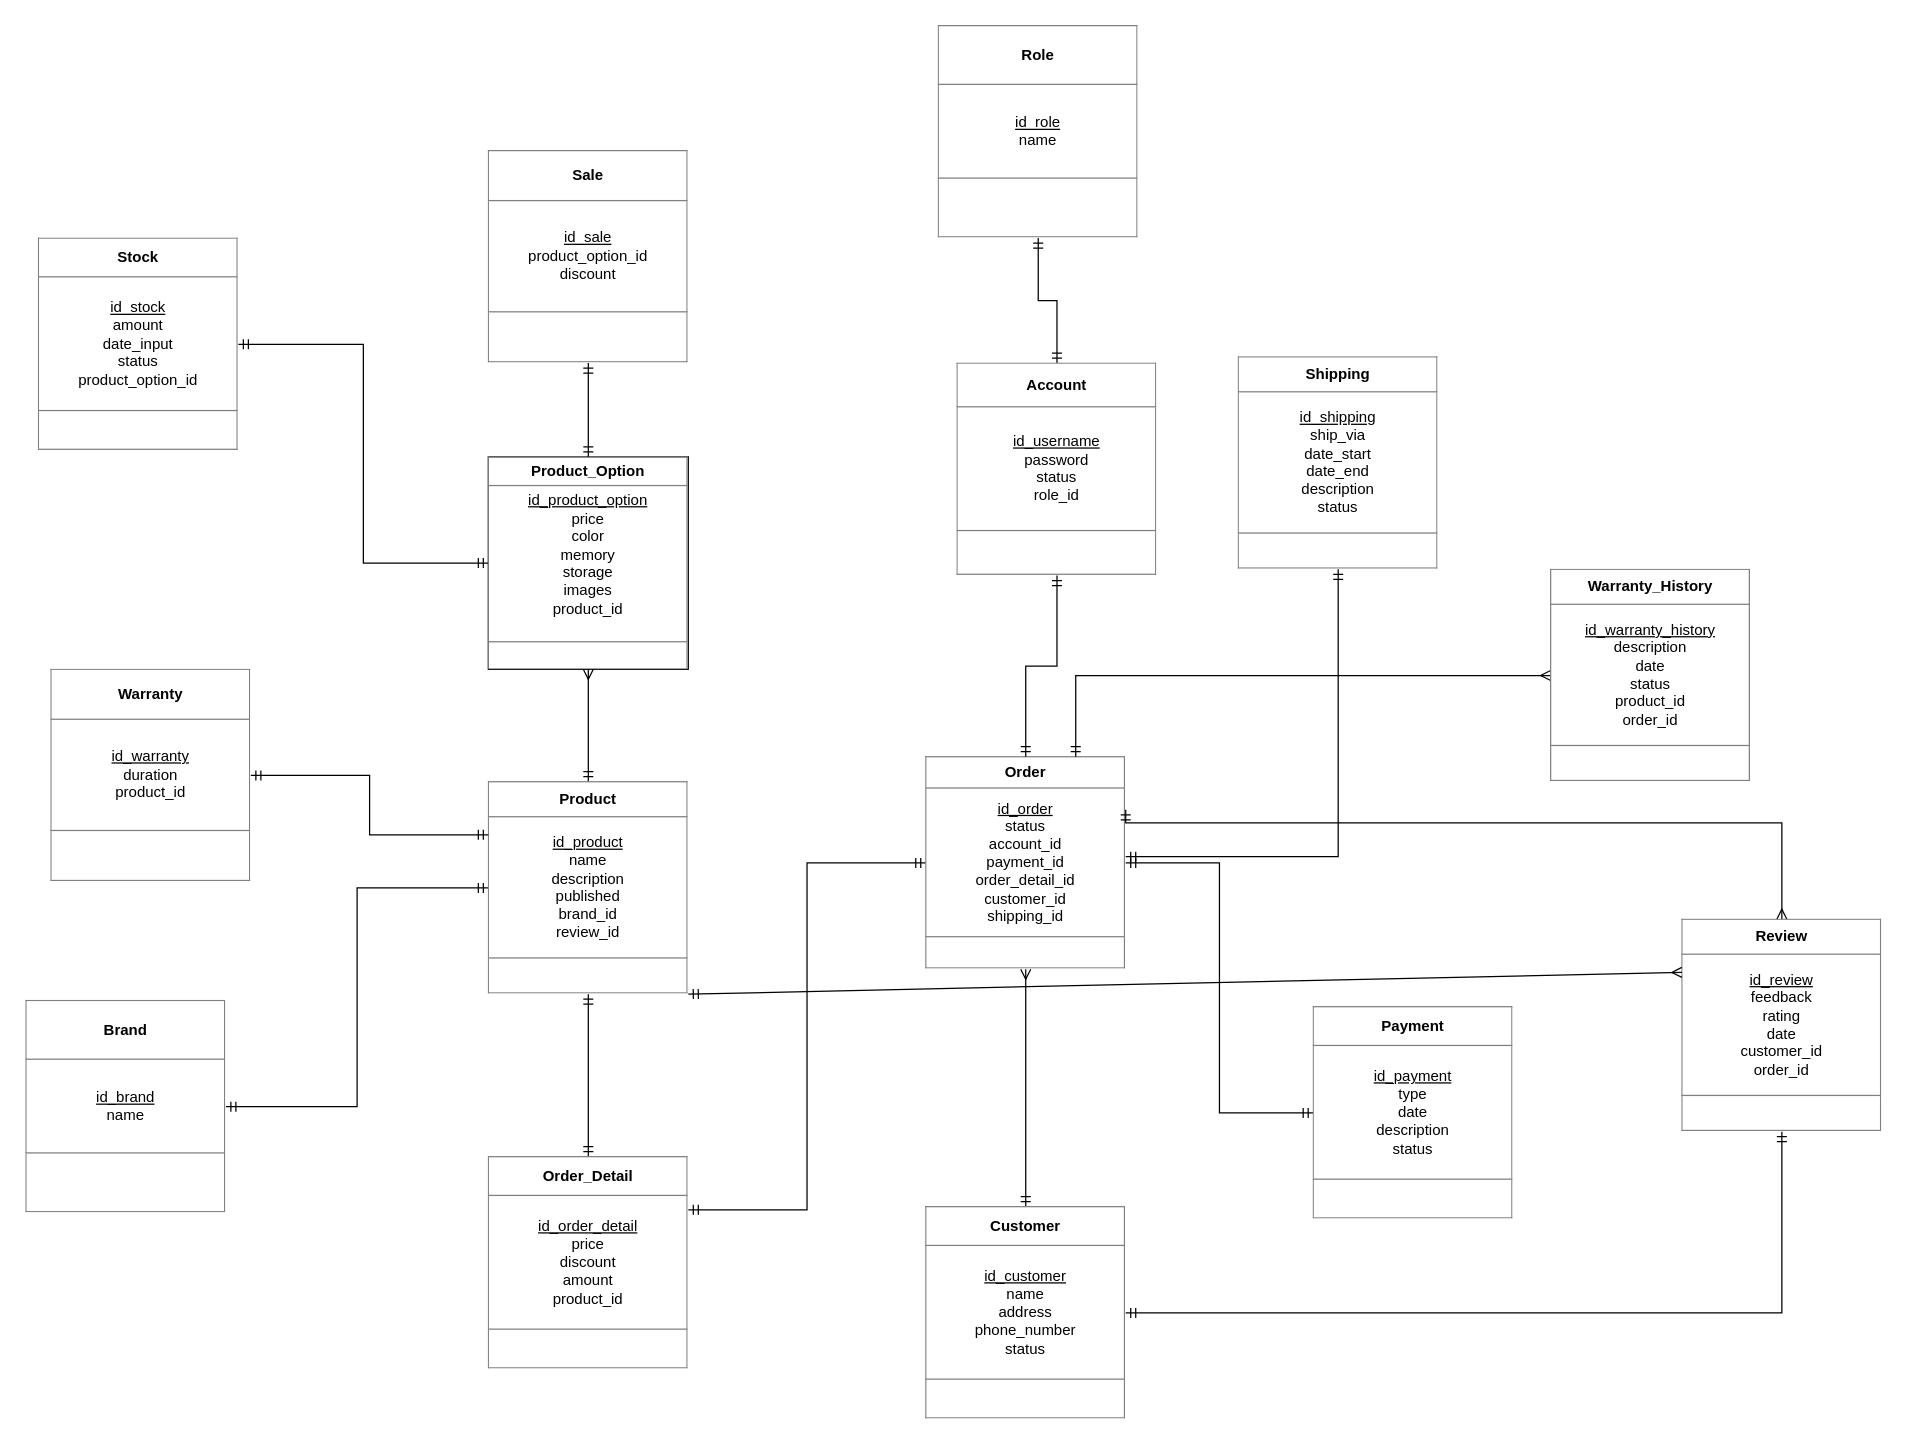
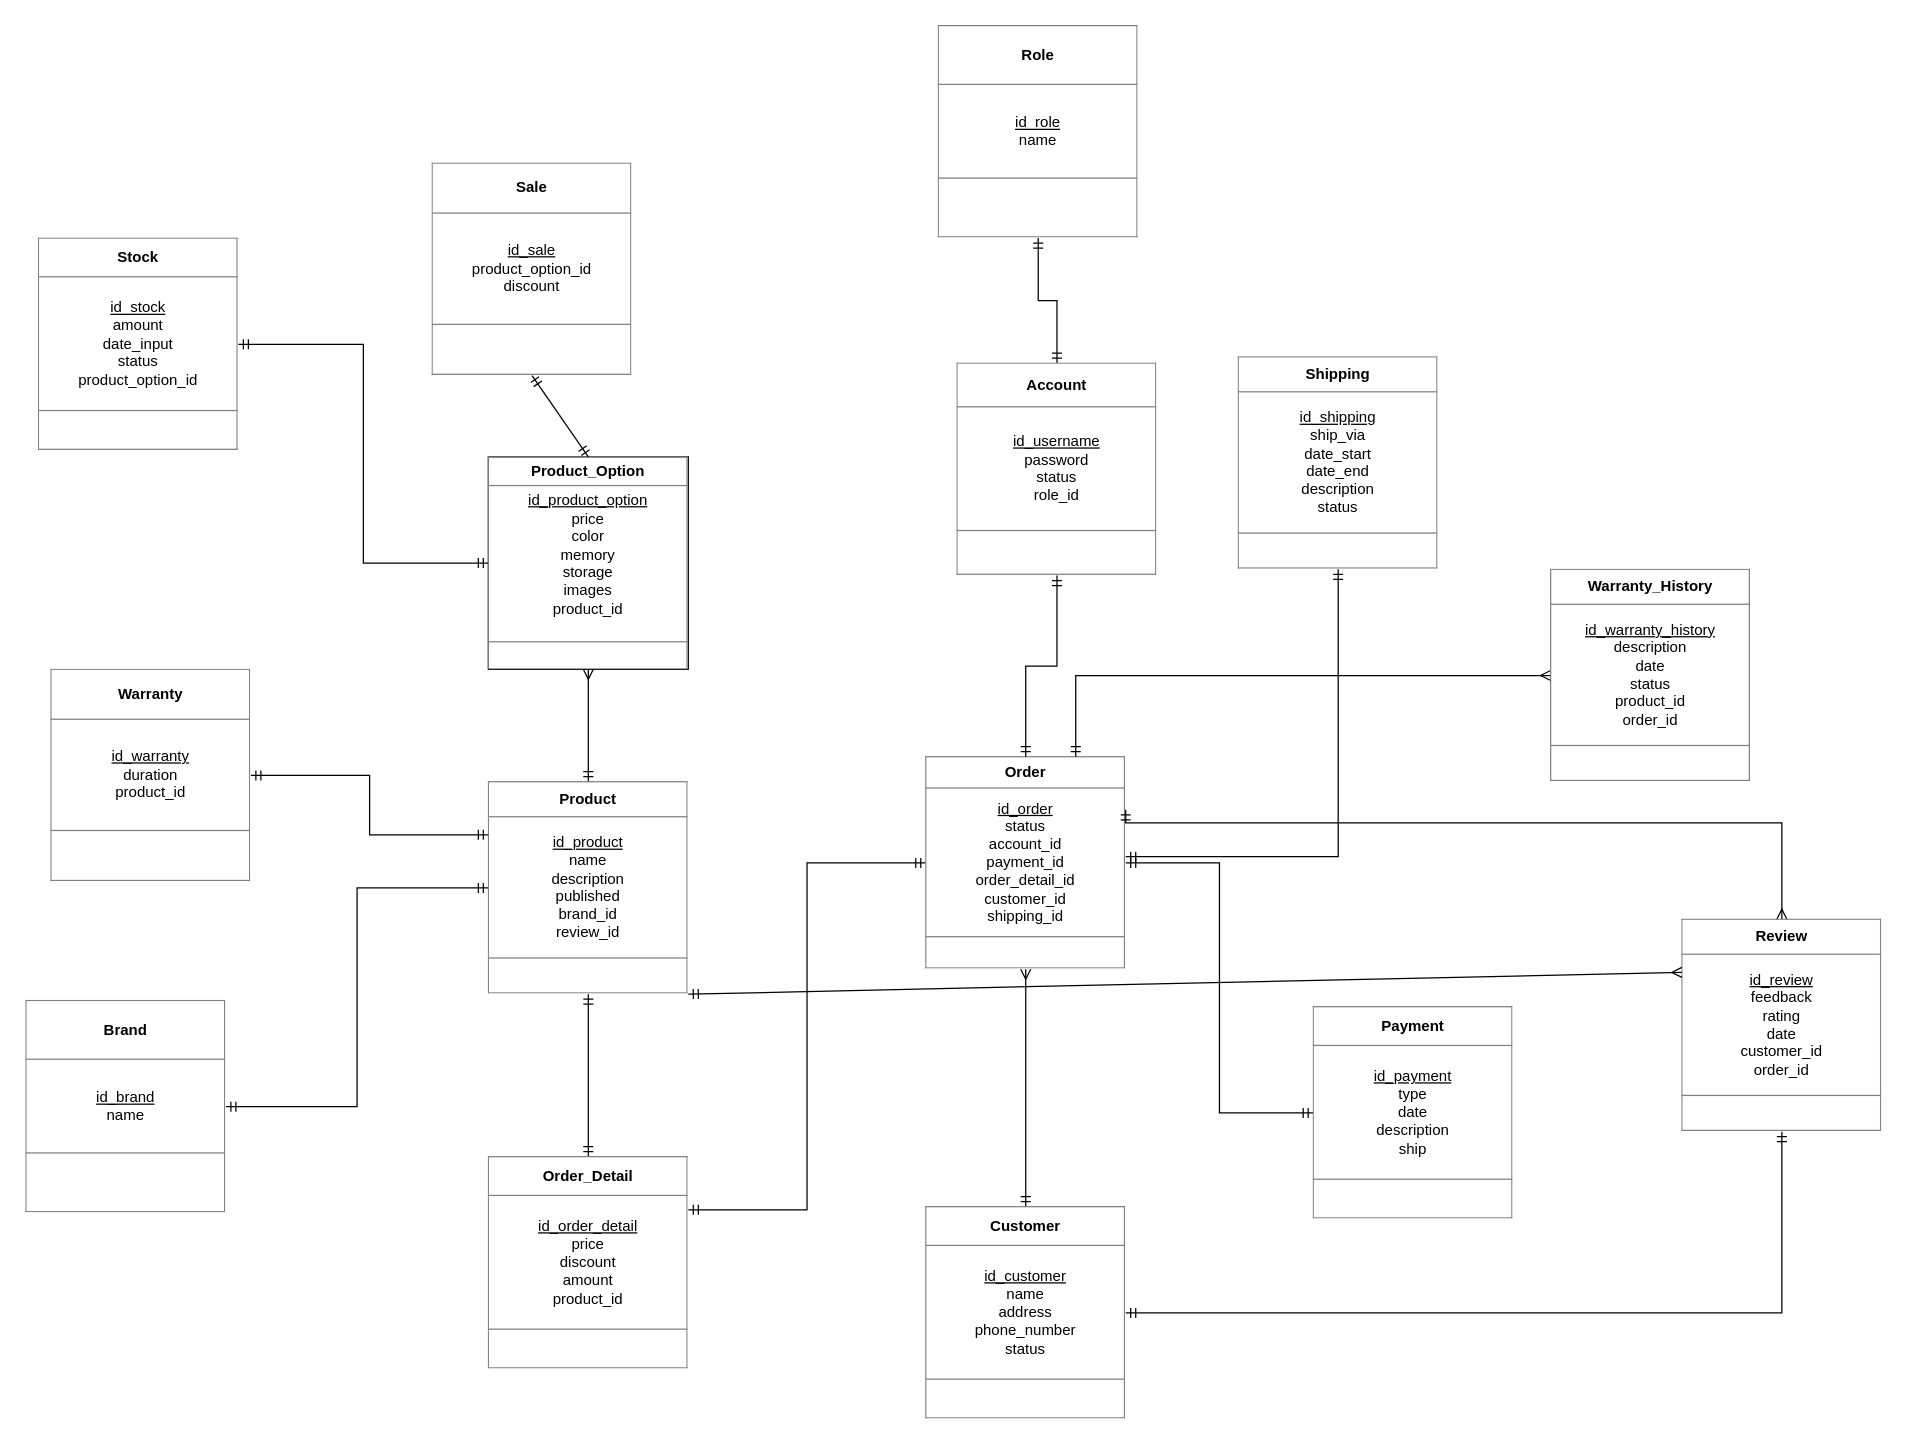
node "Sale id_sale product_option_id discount": moved (588, 257) -> (532, 269)
node "Payment id_payment type date description status": label "Payment id_payment type date description status" -> "Payment id_payment type date description ship"
